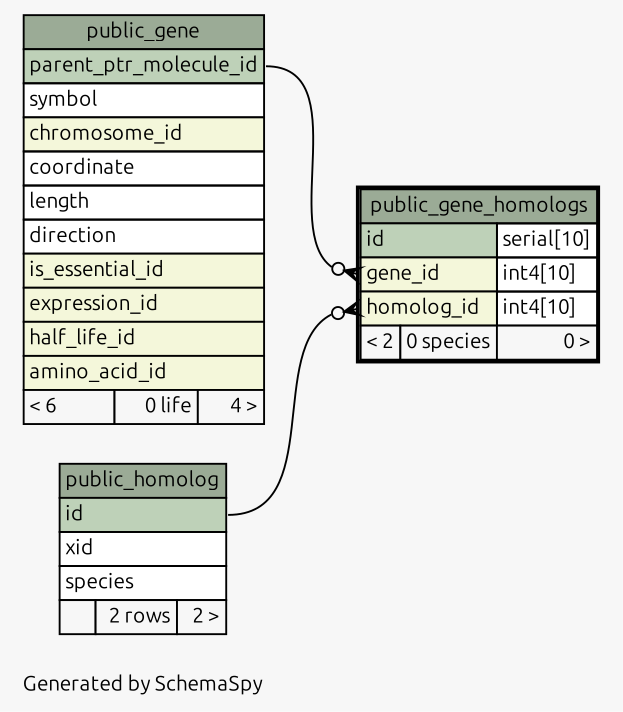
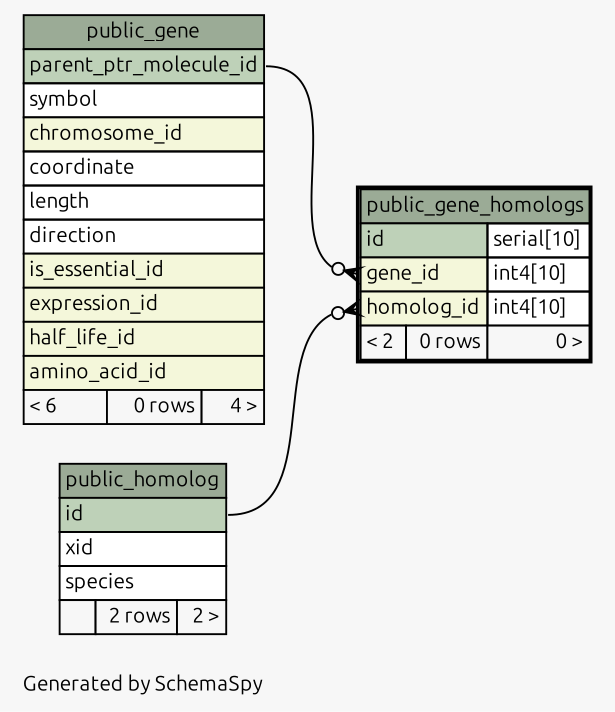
node "public_gene_homologs": text "0 species" -> "0 rows"
node "public_gene": text "0 life" -> "0 rows"
